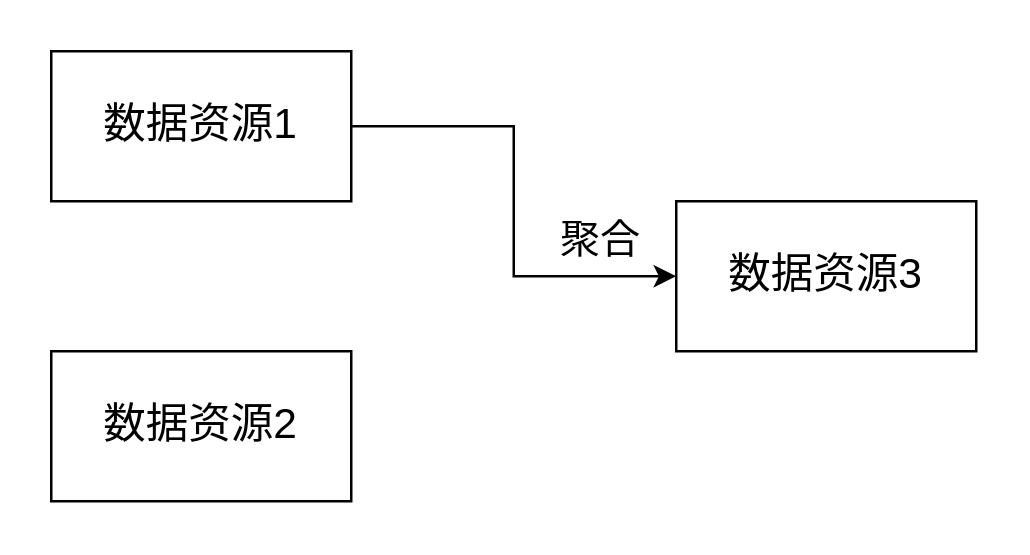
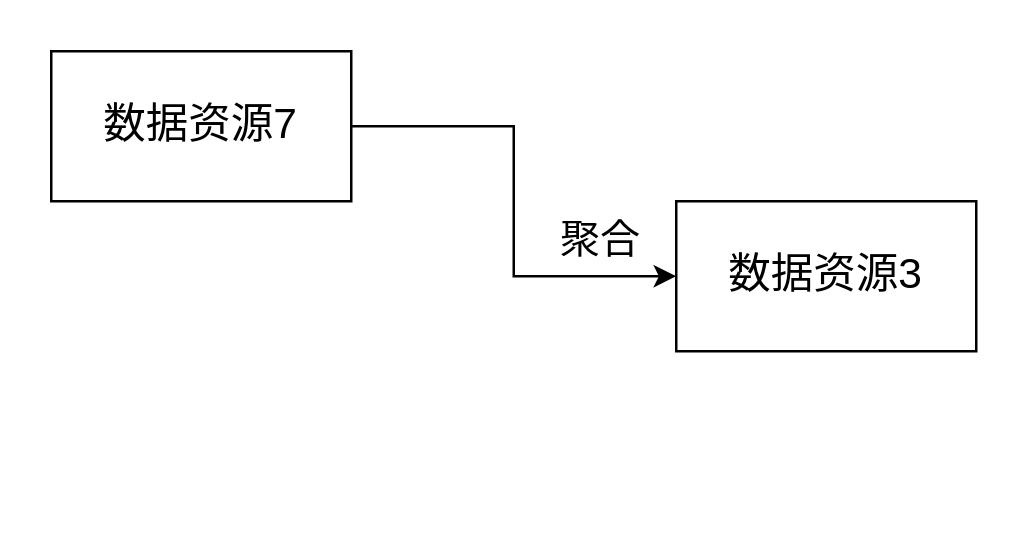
node "数据资源1": label "数据资源1" -> "数据资源7"
node "数据资源2": removed
